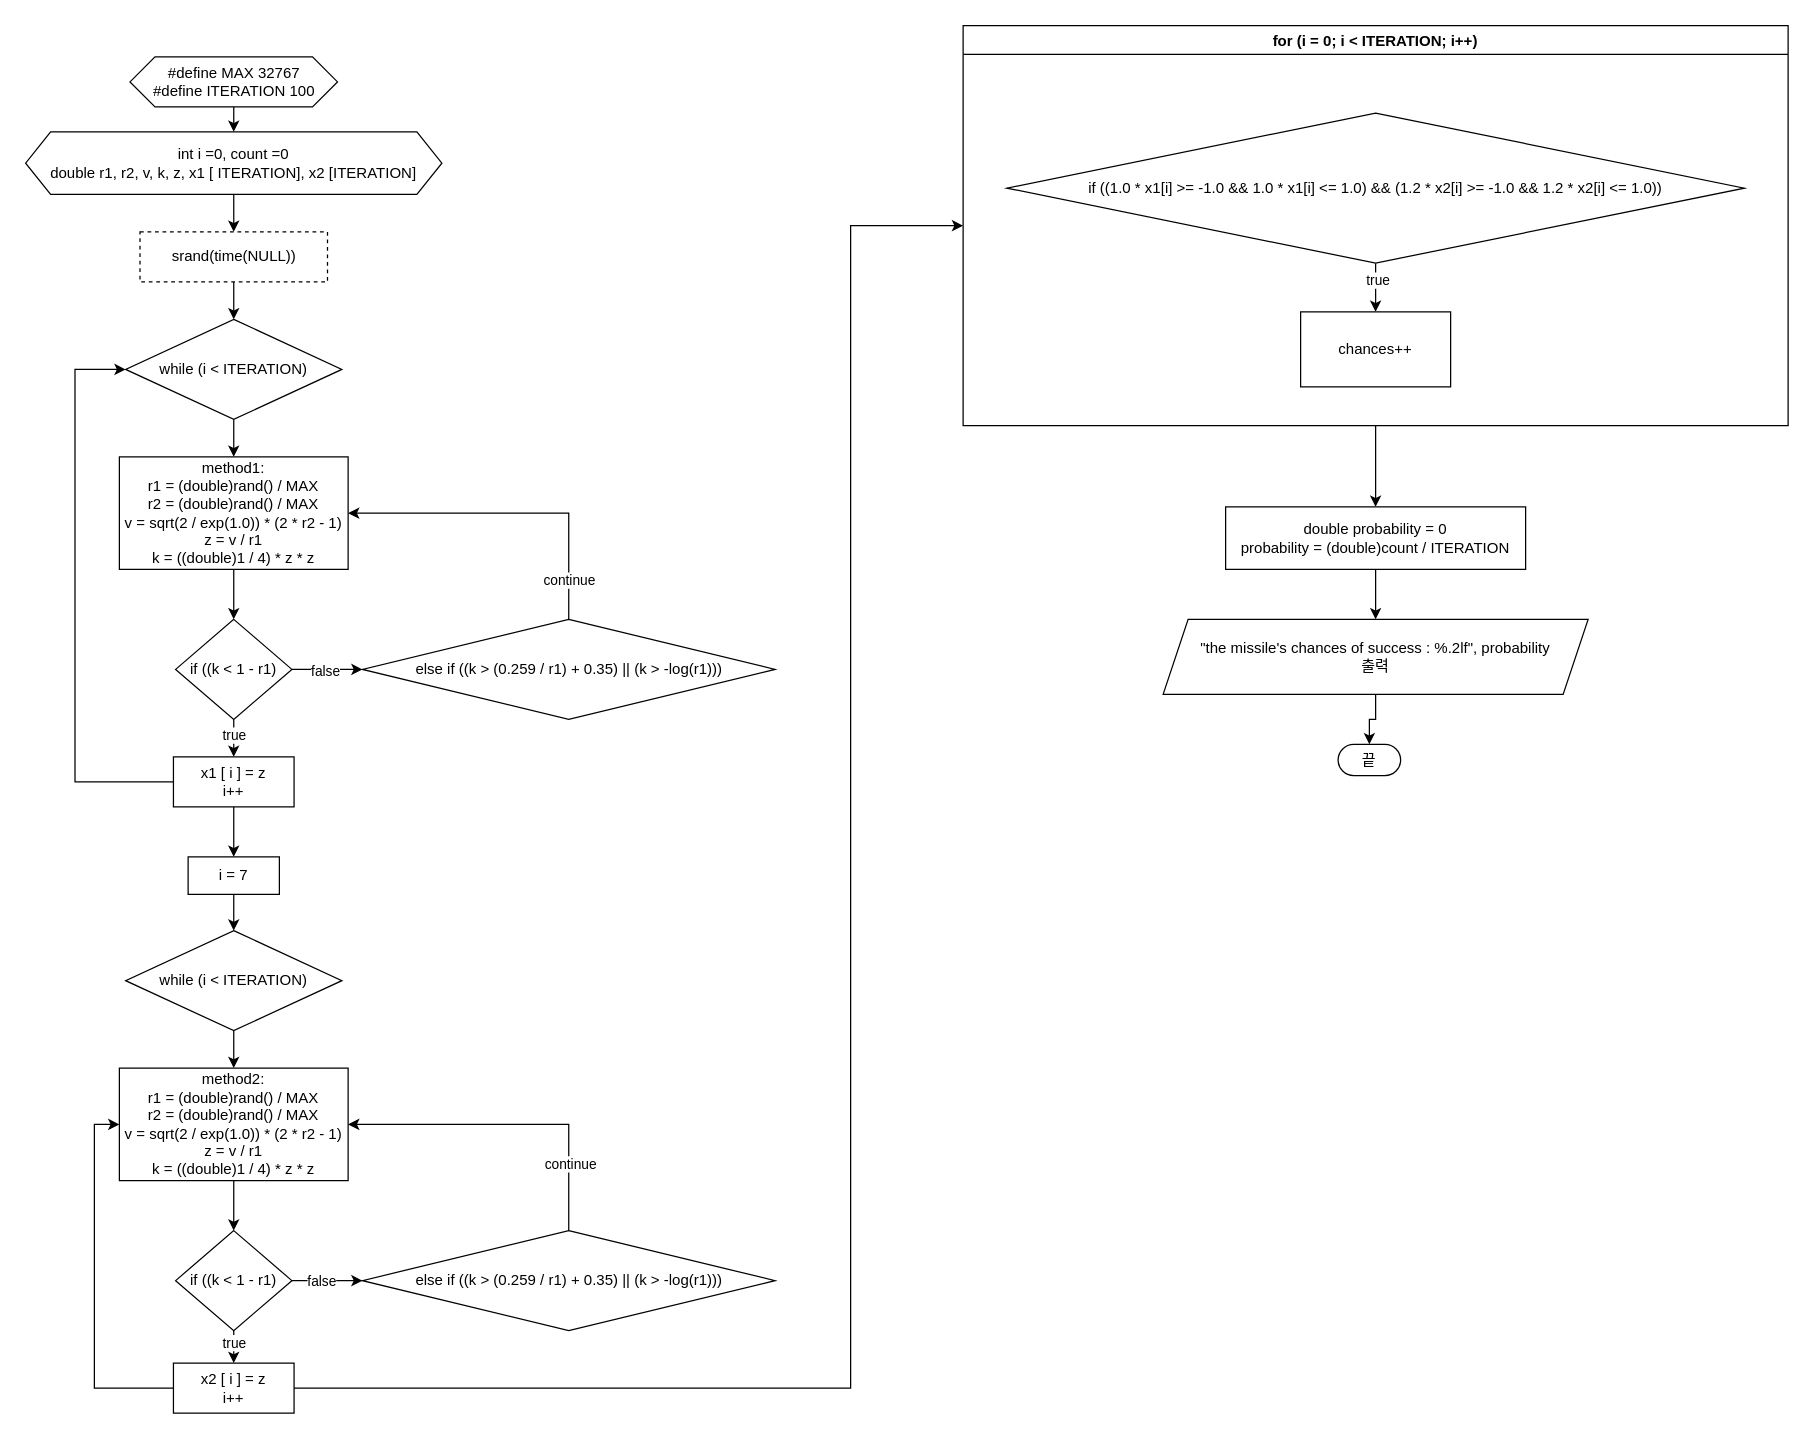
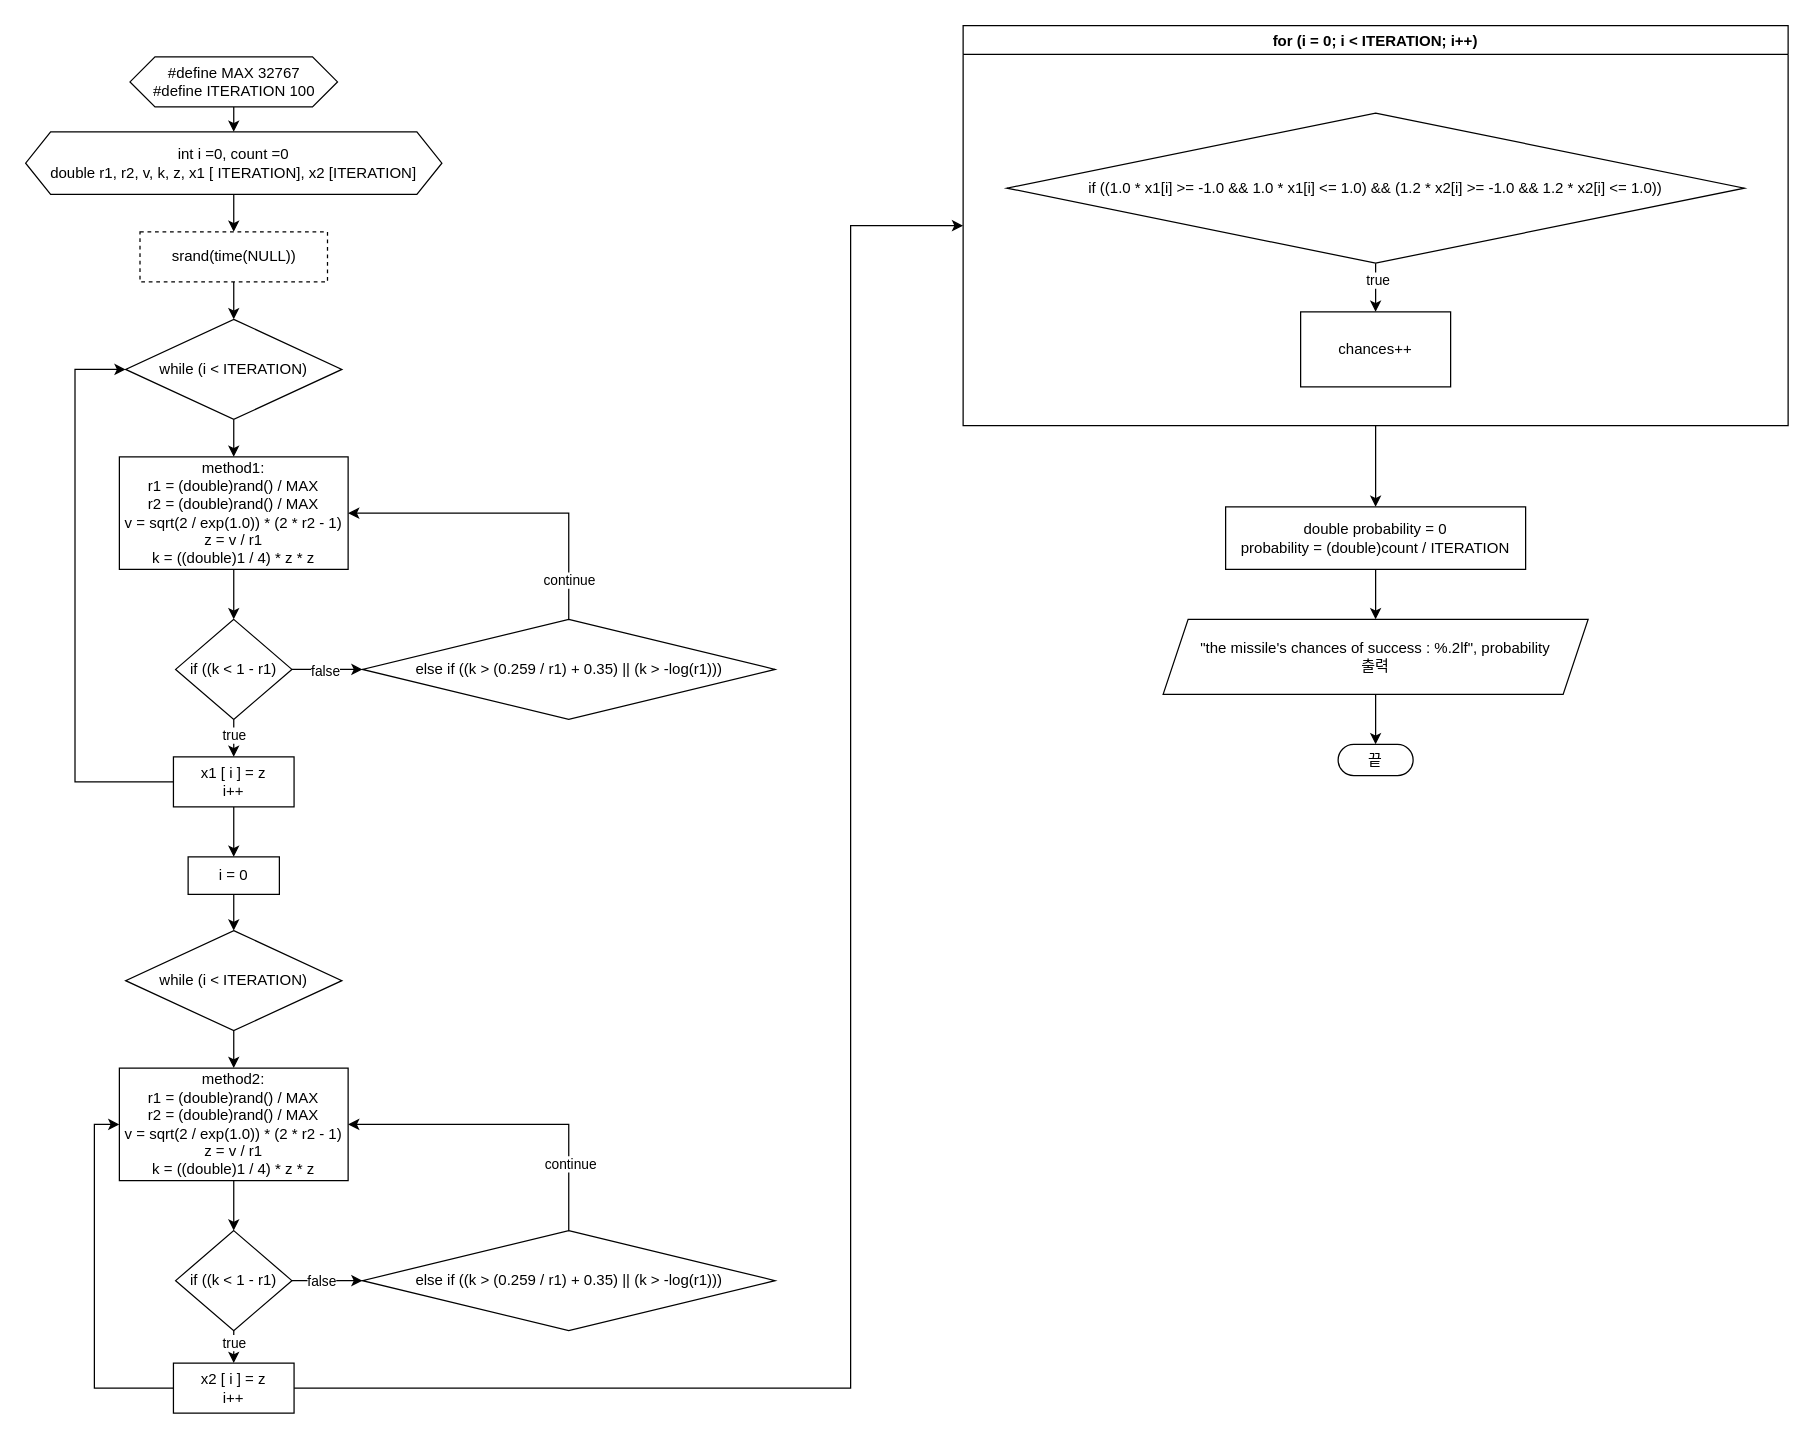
node "끝": size 63x31 -> 75x31
node "i = 7": label "i = 7" -> "i = 0"
